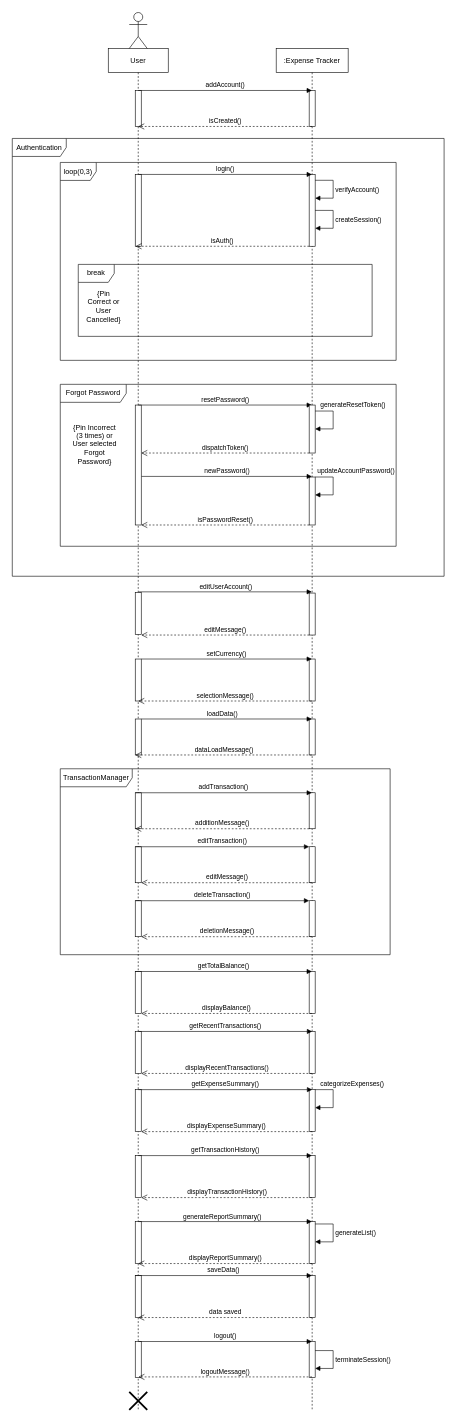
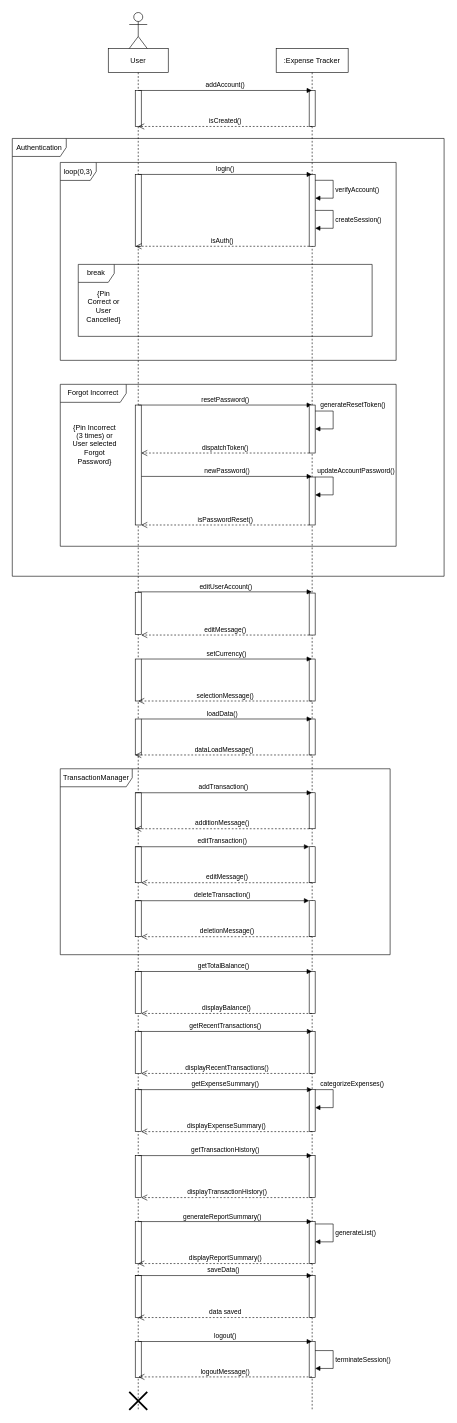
node "Forgot Password": label "Forgot Password" -> "Forgot Incorrect"
